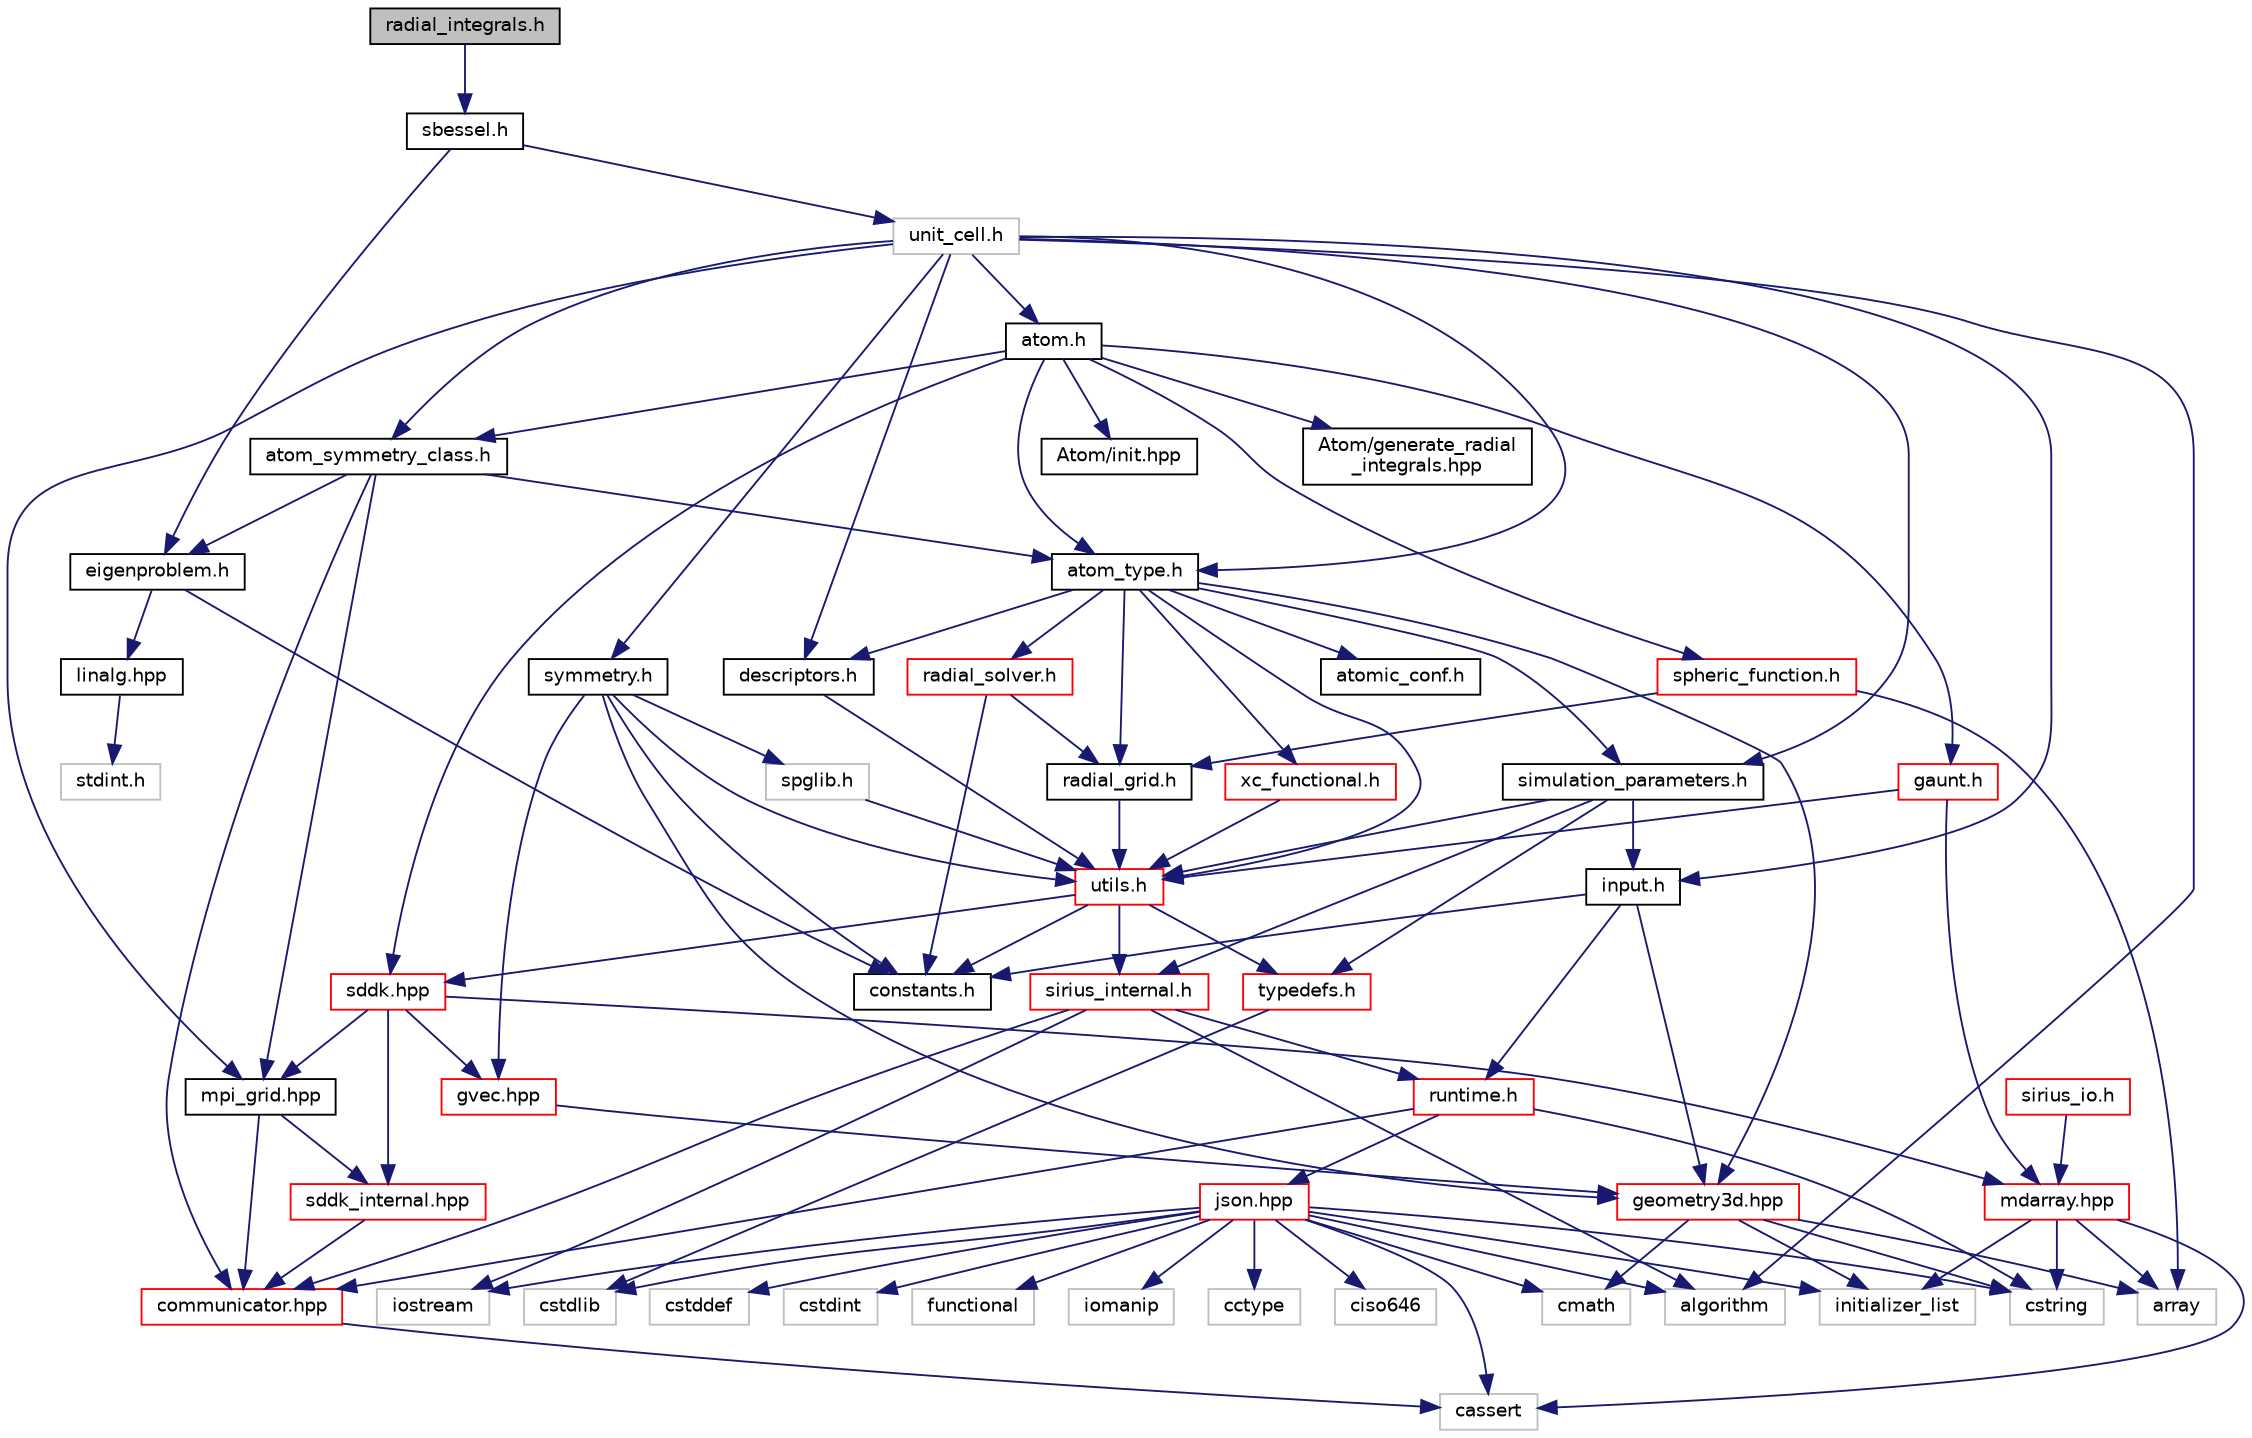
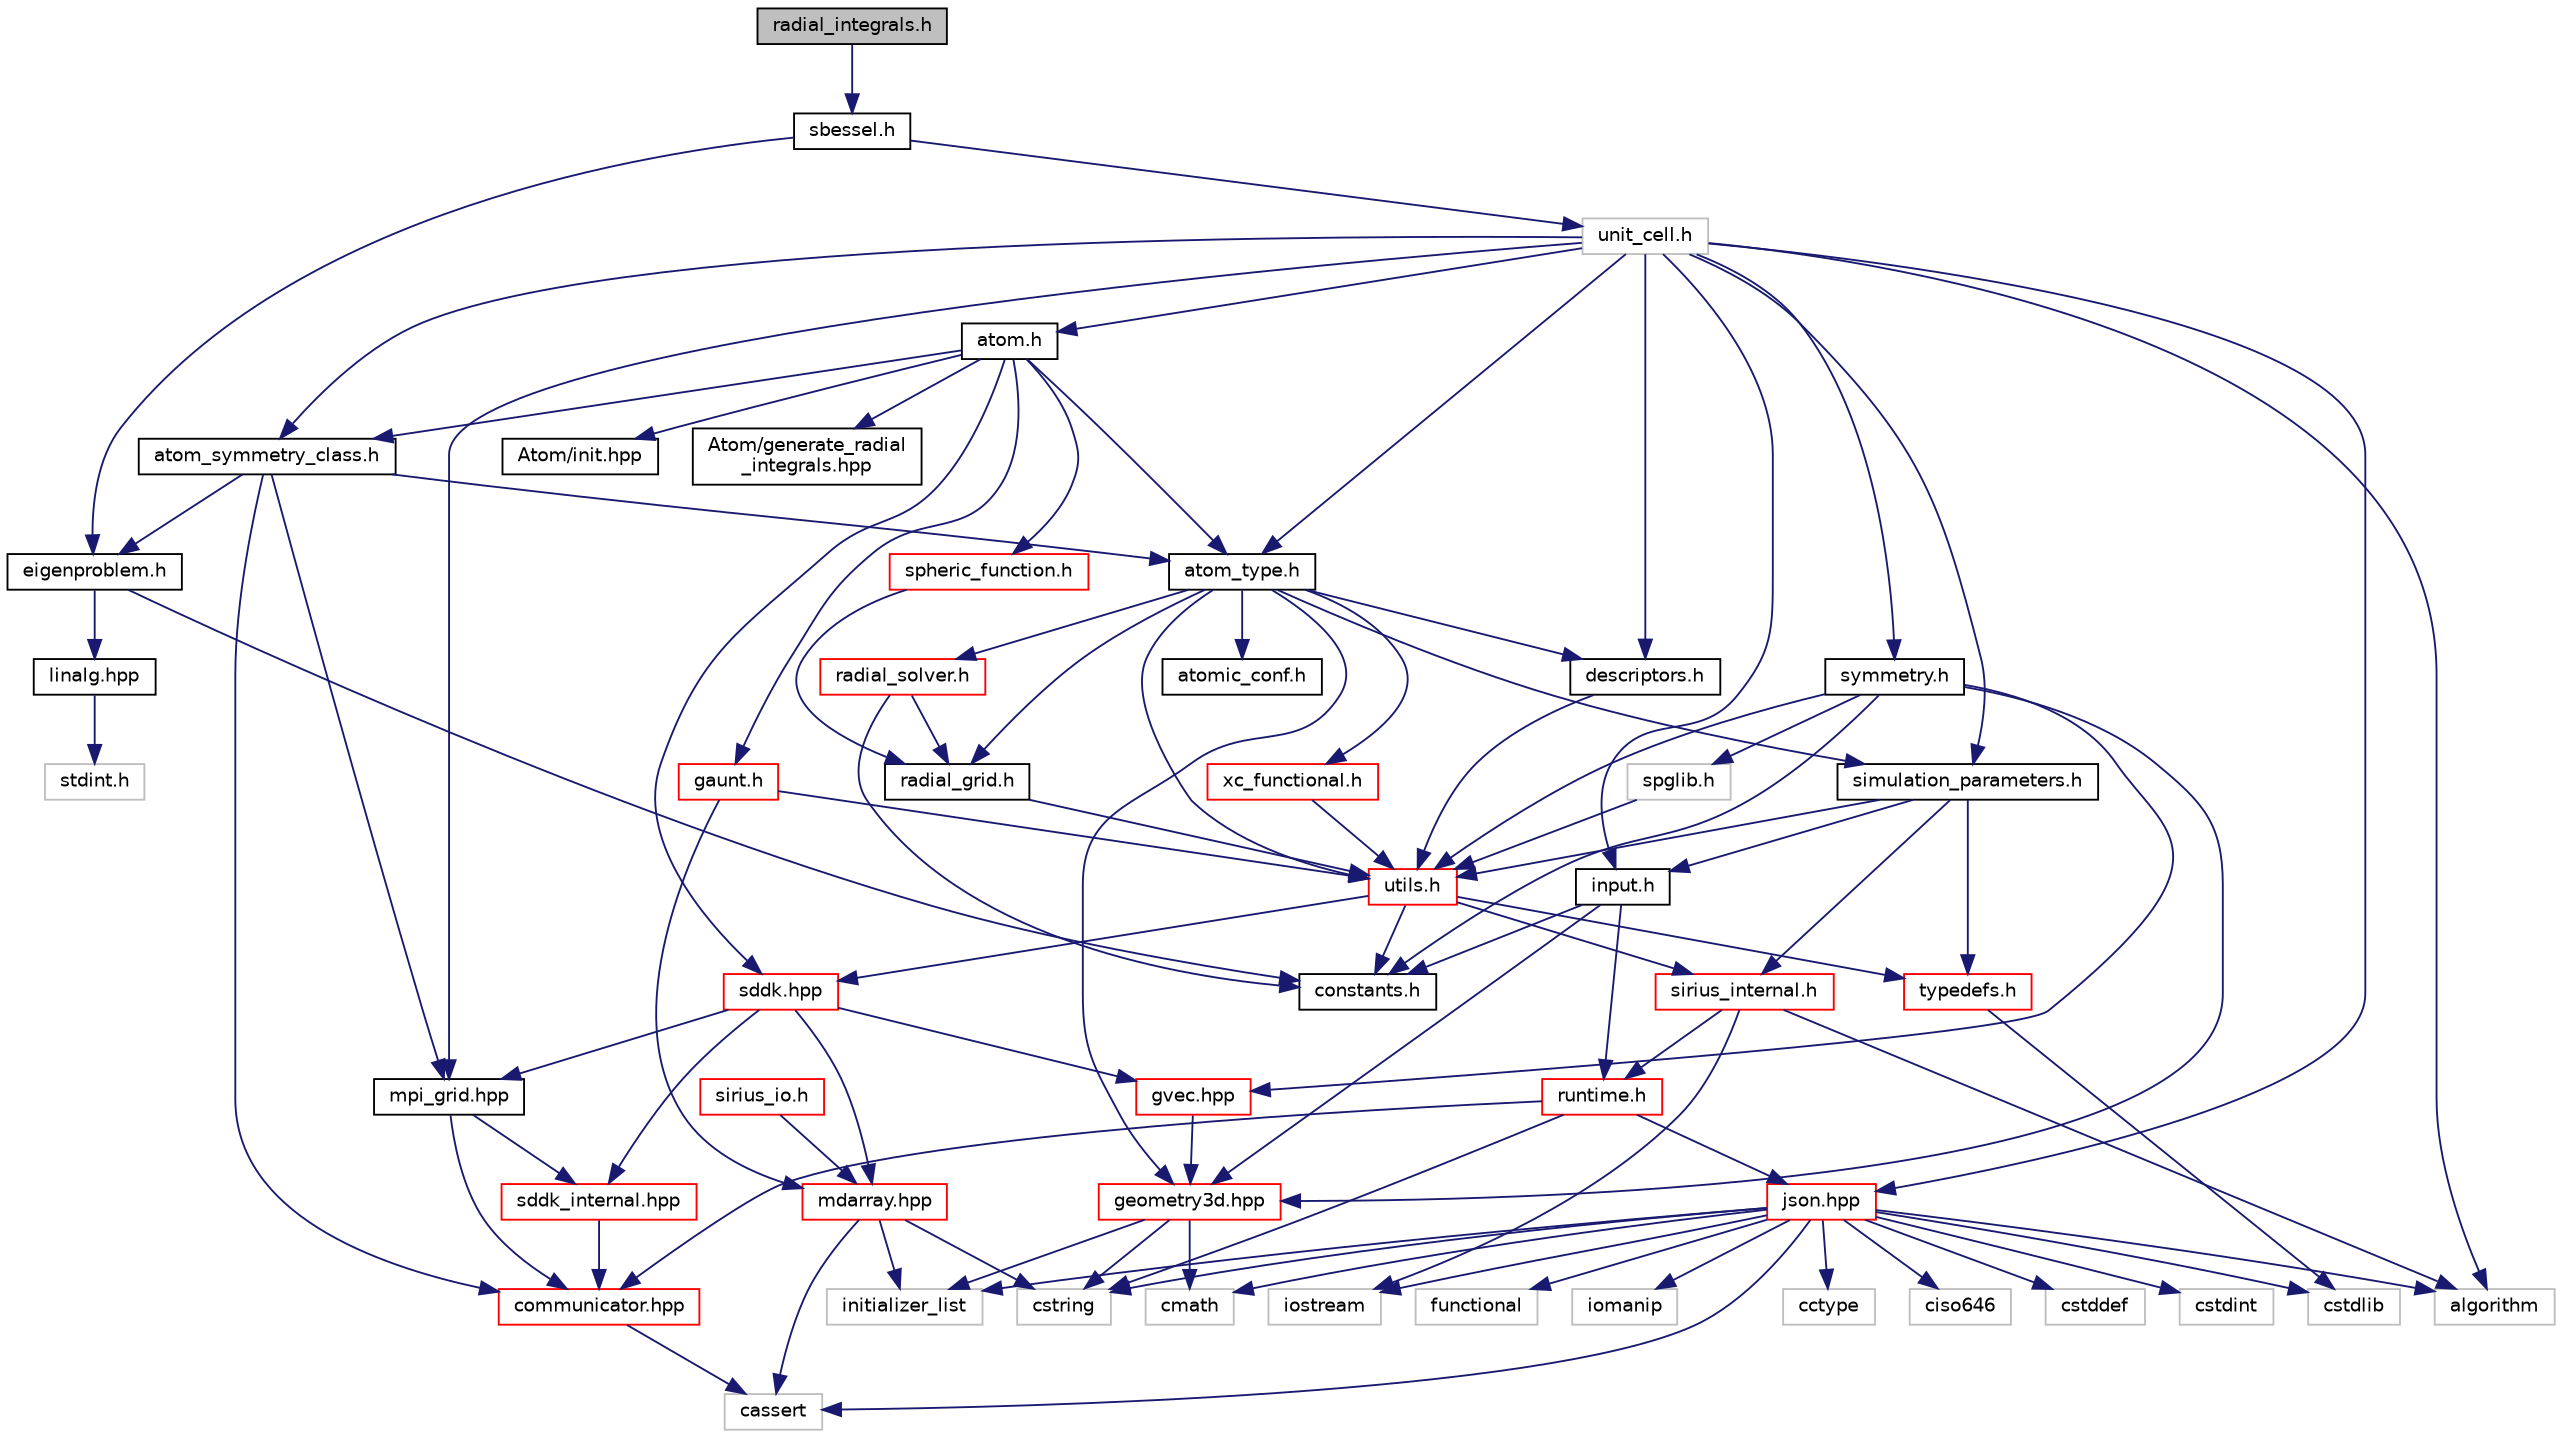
edge "unit_cell.h" -> "json.hpp": added
edge "sirius_internal.h" -> "communicator.hpp": removed
node "array": removed
